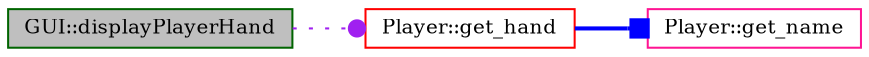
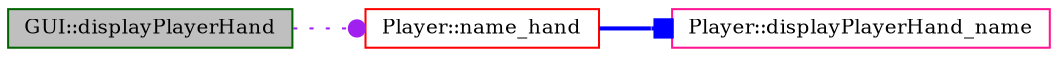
node "Player::get_hand": label "Player::get_hand" -> "Player::name_hand"
node "Player::get_name": label "Player::get_name" -> "Player::displayPlayerHand_name"
